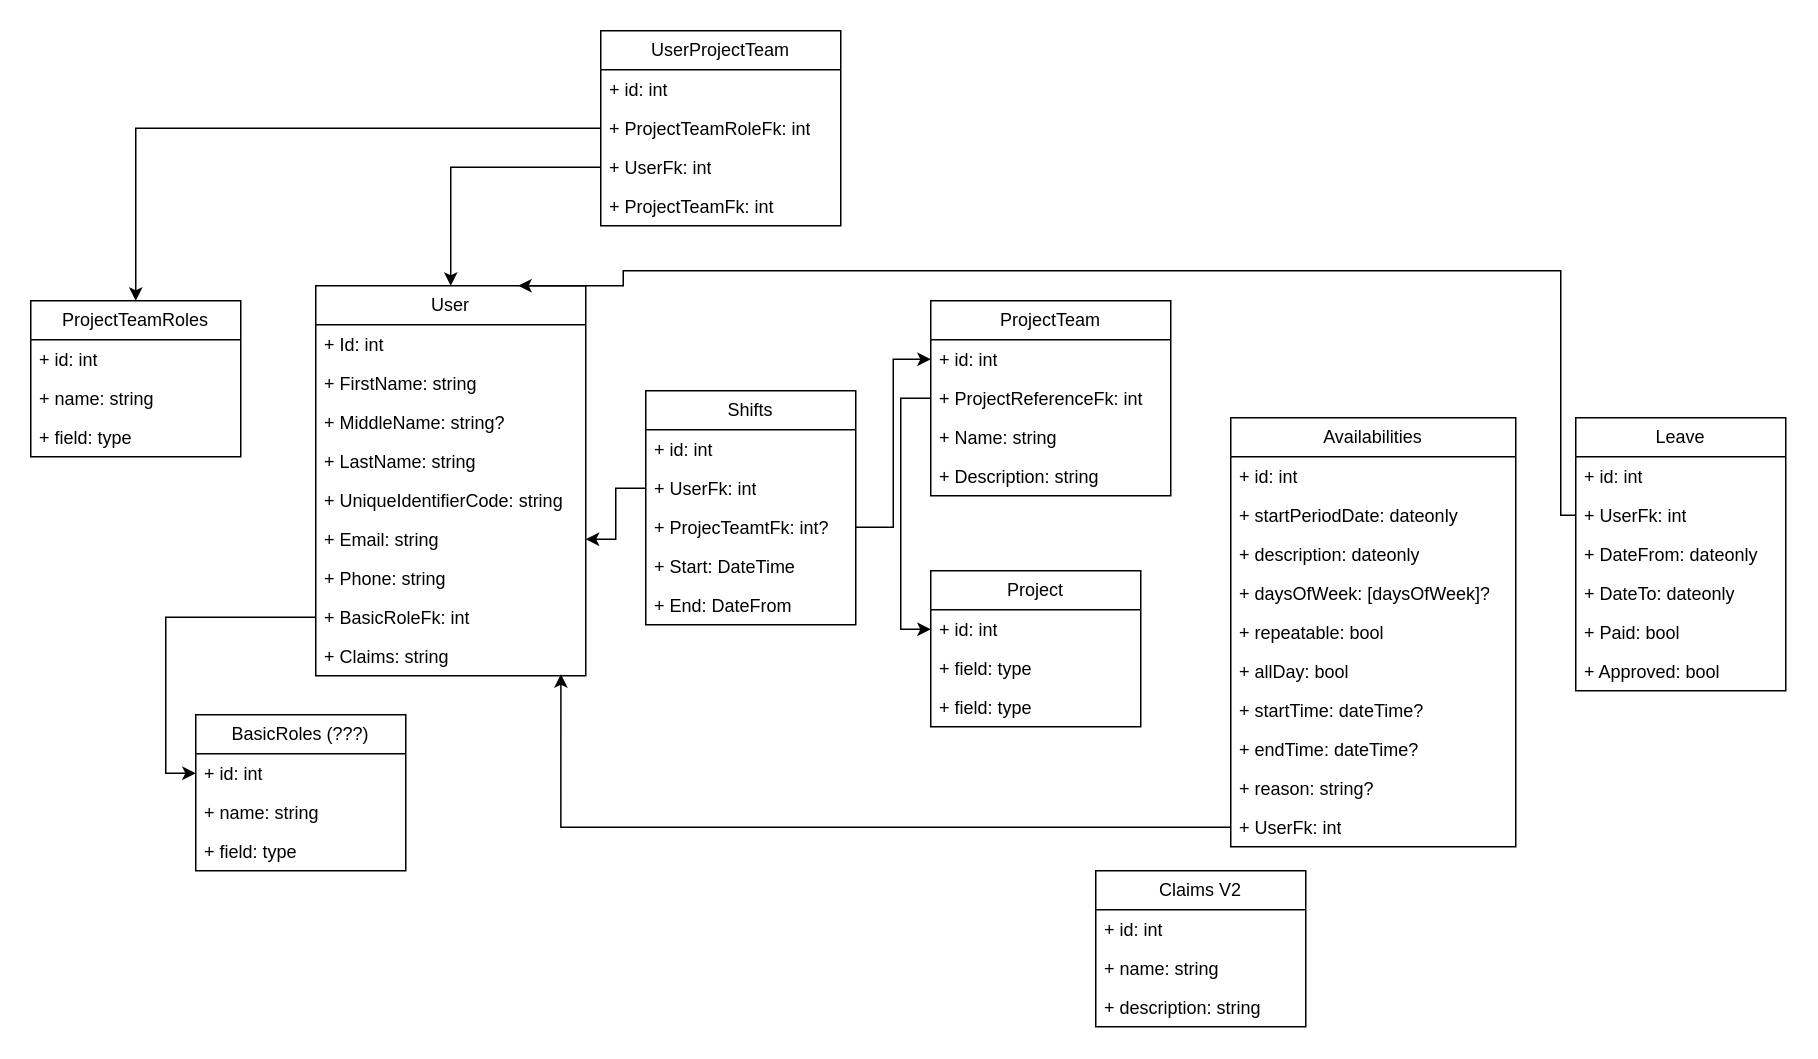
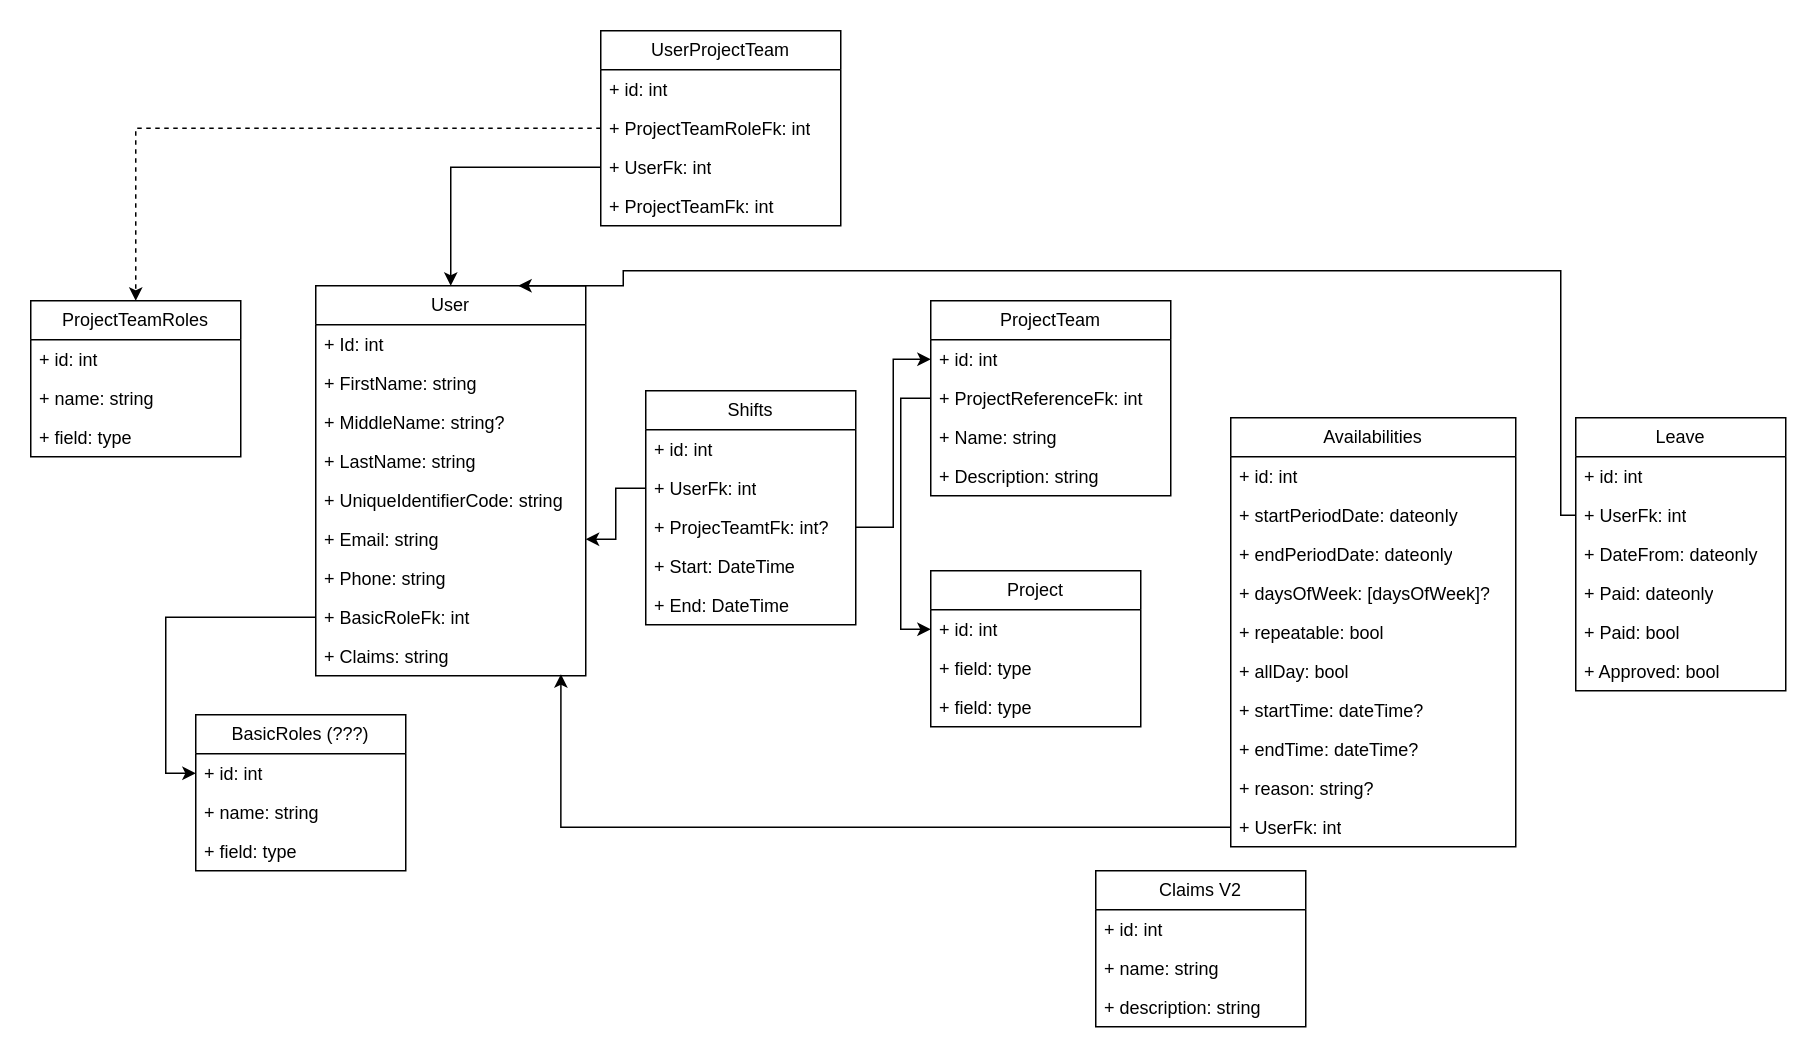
edge "+ ProjectTeamRoleFk: int" -> "ProjectTeamRoles": style solid -> dashed
node "+ description: dateonly": label "+ description: dateonly" -> "+ endPeriodDate: dateonly"
node "+ DateTo: dateonly": label "+ DateTo: dateonly" -> "+ Paid: dateonly"
node "+ End: DateFrom": label "+ End: DateFrom" -> "+ End: DateTime"
